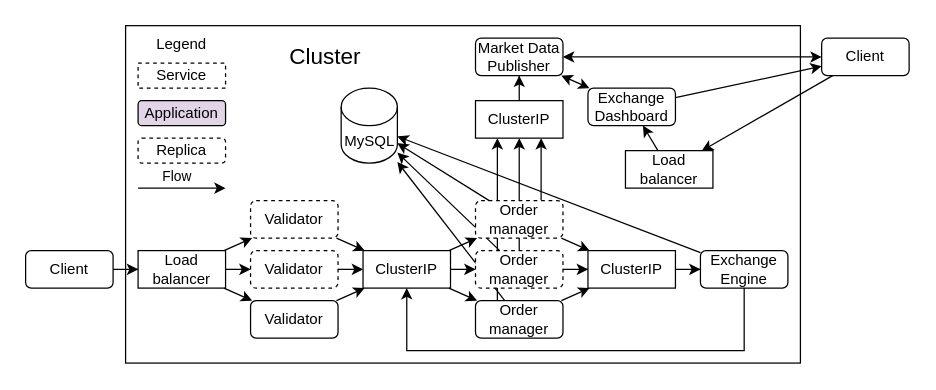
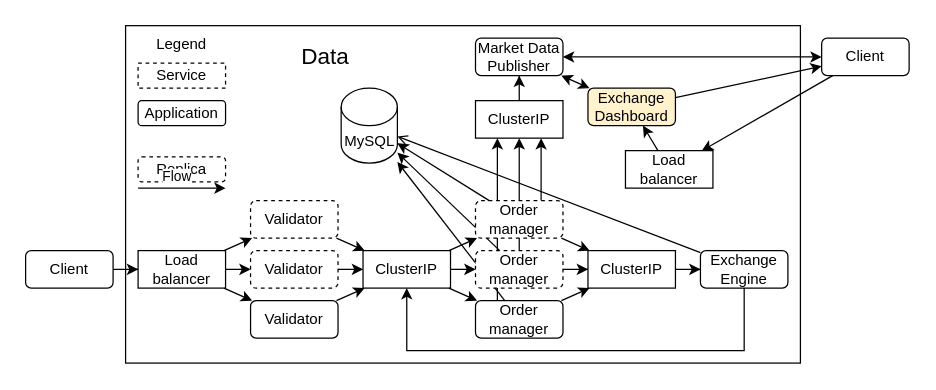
node "Cluster": label "Cluster" -> "Data"
node "Exchange Dashboard": fillcolor #ffffff -> #fff2cc
node "Application": fillcolor #e1d5e7 -> #ffffff
edge "Exchange Engine" -> "MySQL": arrowhead classic -> open
node "Replica": moved (182, 151) -> (182, 169)
